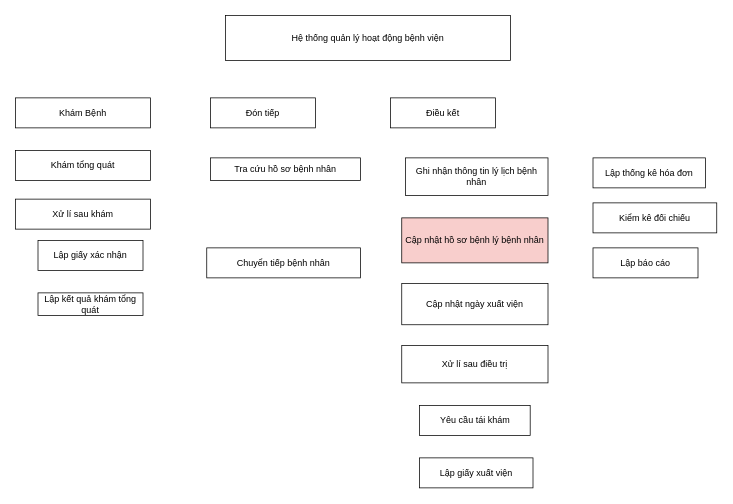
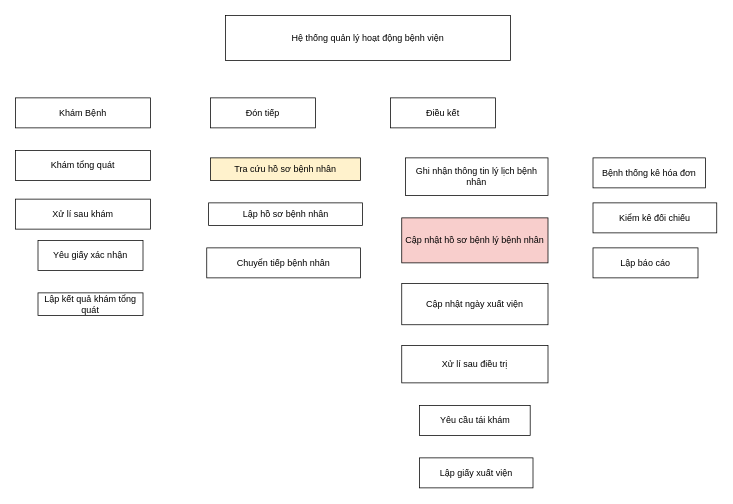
node "Tra cứu hồ sơ bệnh nhân": fillcolor #ffffff -> #fff2cc
node "Lập thống kê hóa đơn": label "Lập thống kê hóa đơn" -> "Bệnh thống kê hóa đơn"
node "Lập hồ sơ bệnh nhân": added
node "Lập giấy xác nhận": label "Lập giấy xác nhận" -> "Yêu giấy xác nhận"
